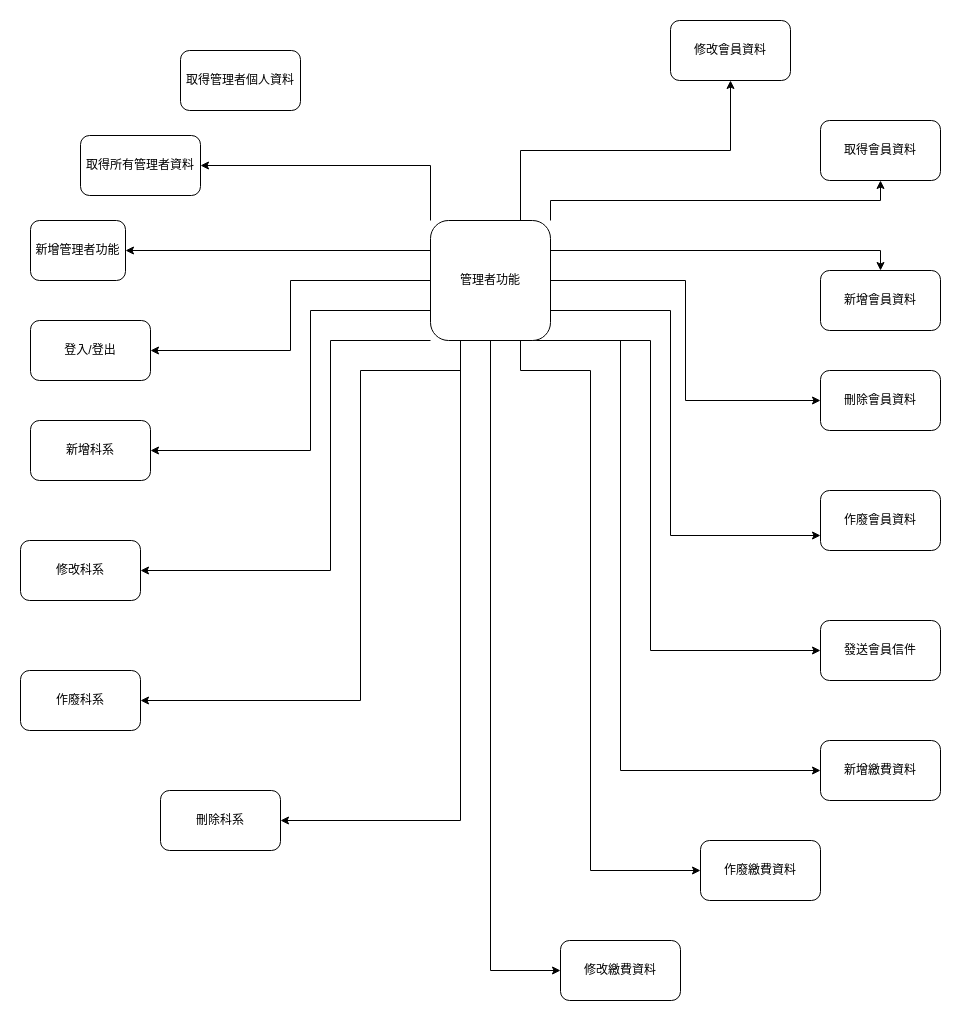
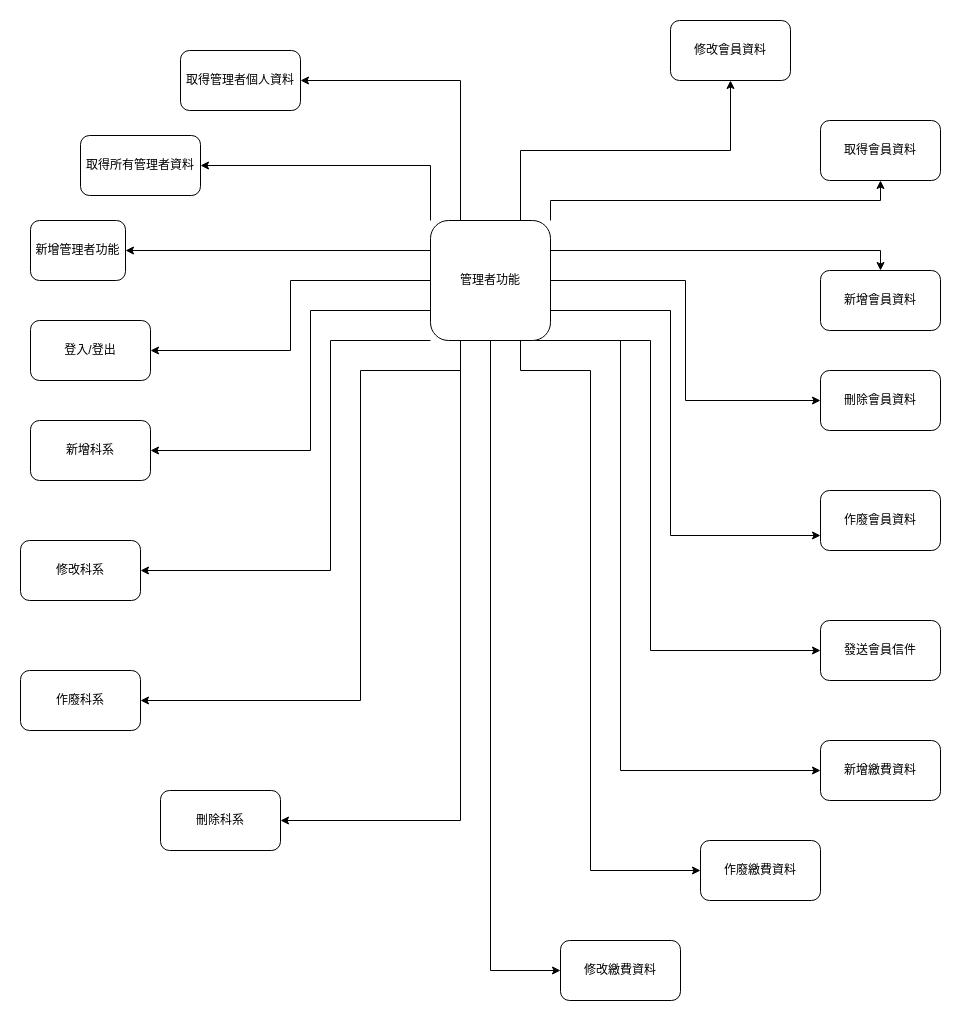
edge "管理者功能" -> "取得管理者個人資料": added
